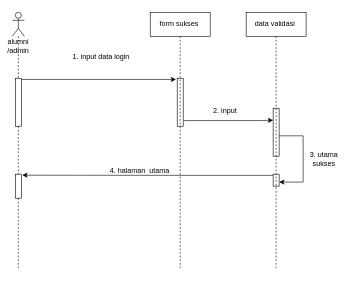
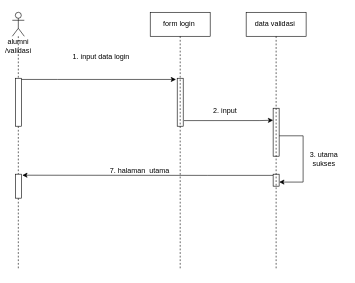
node "form sukses": label "form sukses" -> "form login"
node "alumni /admin": label "alumni /admin" -> "alumni /validasi"
node "4. halaman utama": label "4. halaman utama" -> "7. halaman utama"
